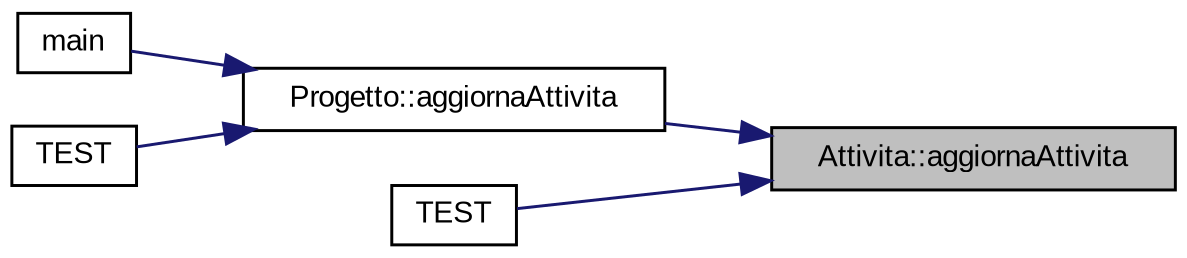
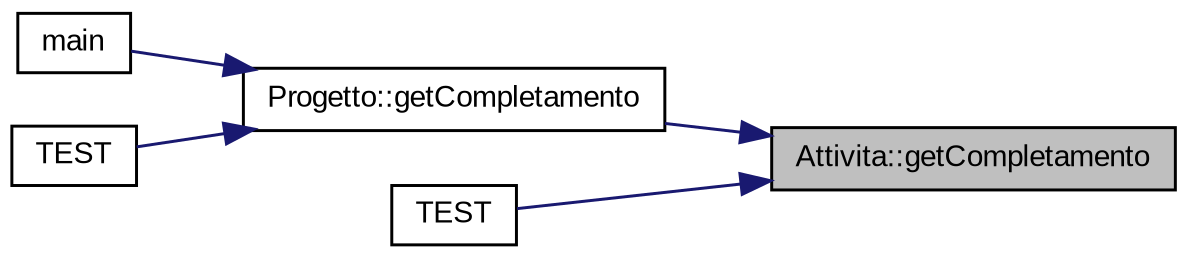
node "Progetto::aggiornaAttivita": label "Progetto::aggiornaAttivita" -> "Progetto::getCompletamento"
node "Attivita::aggiornaAttivita": label "Attivita::aggiornaAttivita" -> "Attivita::getCompletamento"
